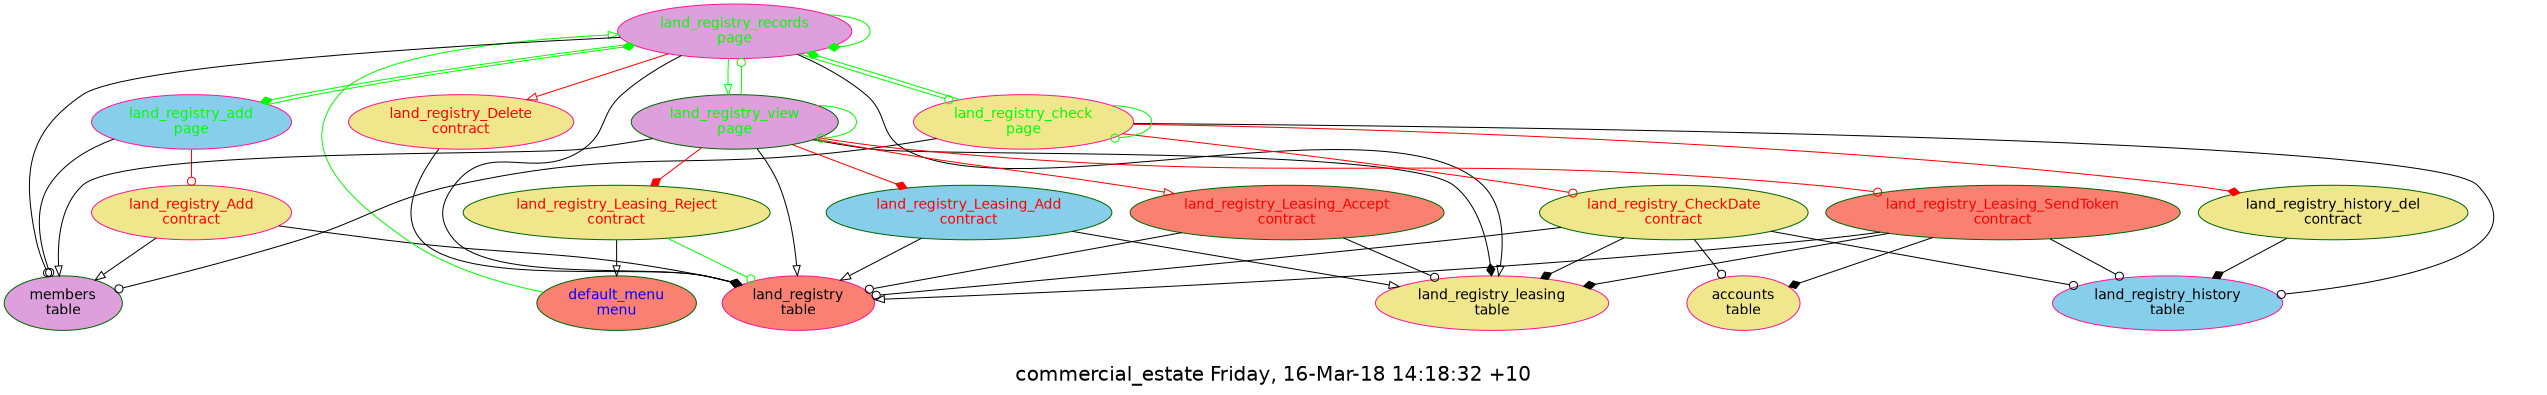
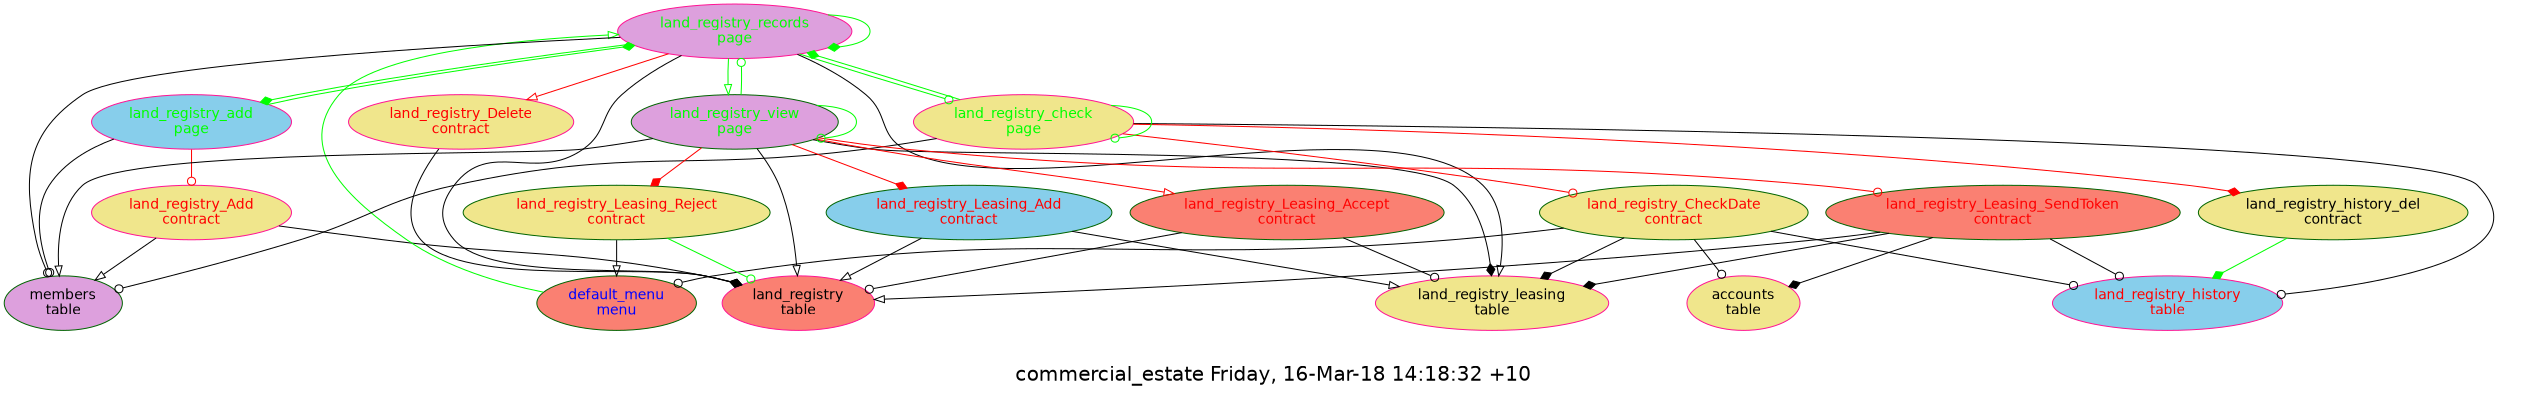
edge "land_registry_history_del contract" -> "land_registry_history table": color black -> green
edge "land_registry_CheckDate contract" -> "land_registry table": now "land_registry_CheckDate contract" -> "default_menu menu"
node "land_registry_history table": fontcolor black -> red
